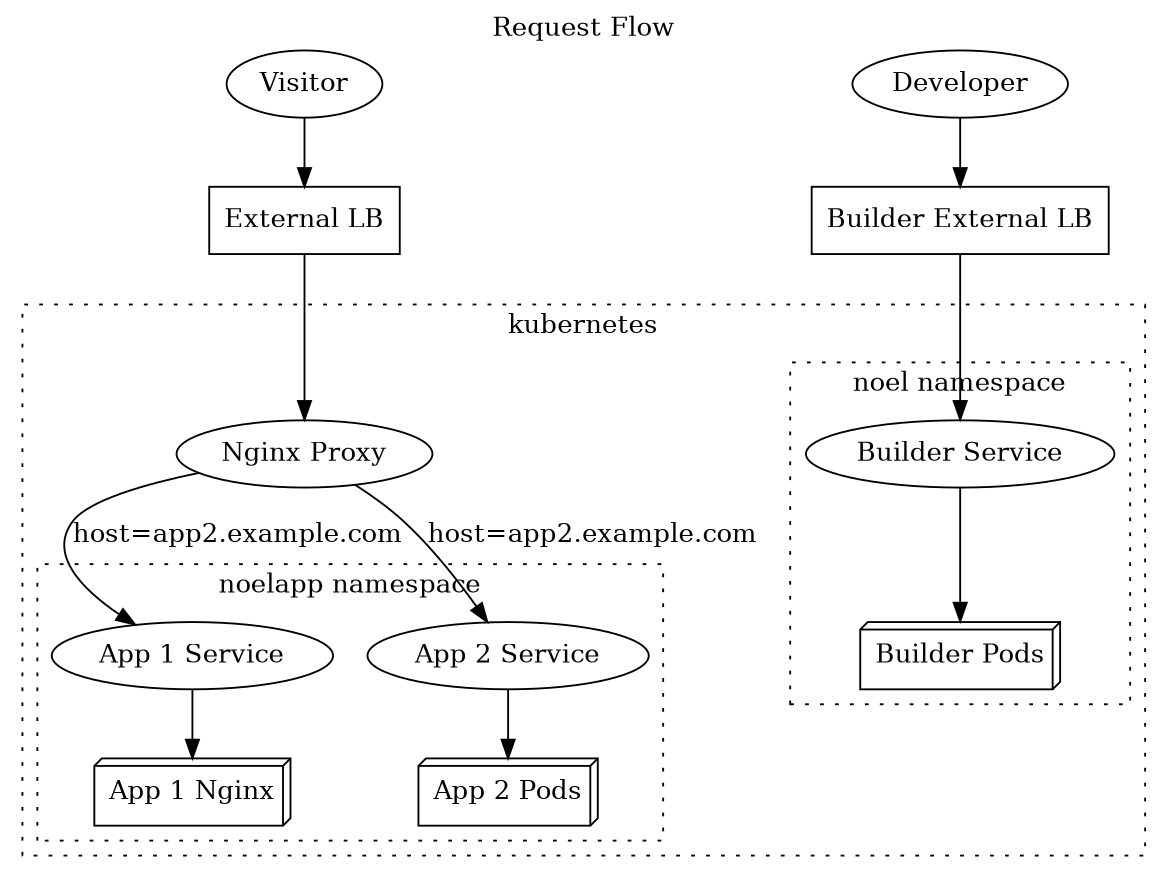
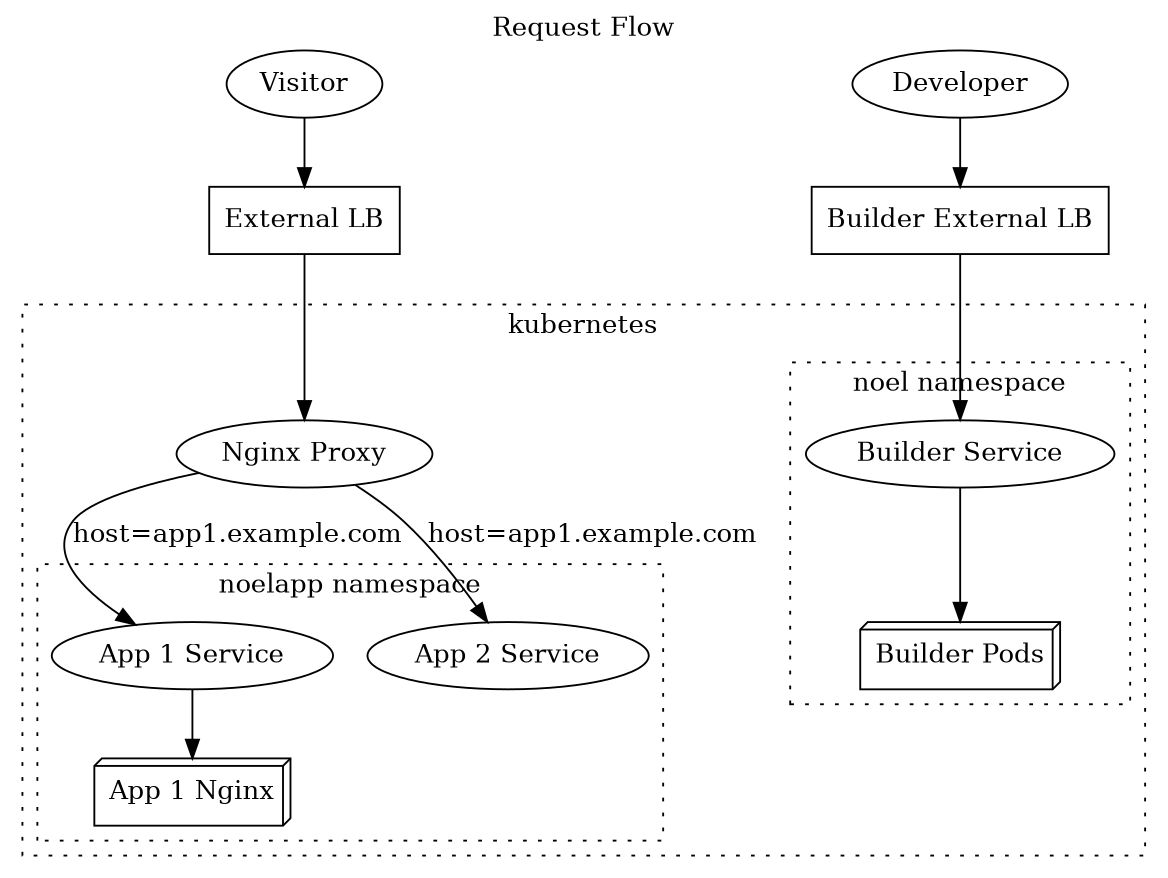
edge "Nginx Proxy" -> "App 1 Service": label "host=app2.example.com" -> "host=app1.example.com"
edge "Nginx Proxy" -> "App 2 Service": label "host=app2.example.com" -> "host=app1.example.com"
node "App 2 Pods": removed
